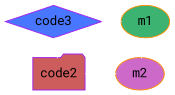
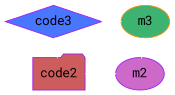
node "m1": label "m1" -> "m3"
node "m2": color darkorange -> purple
